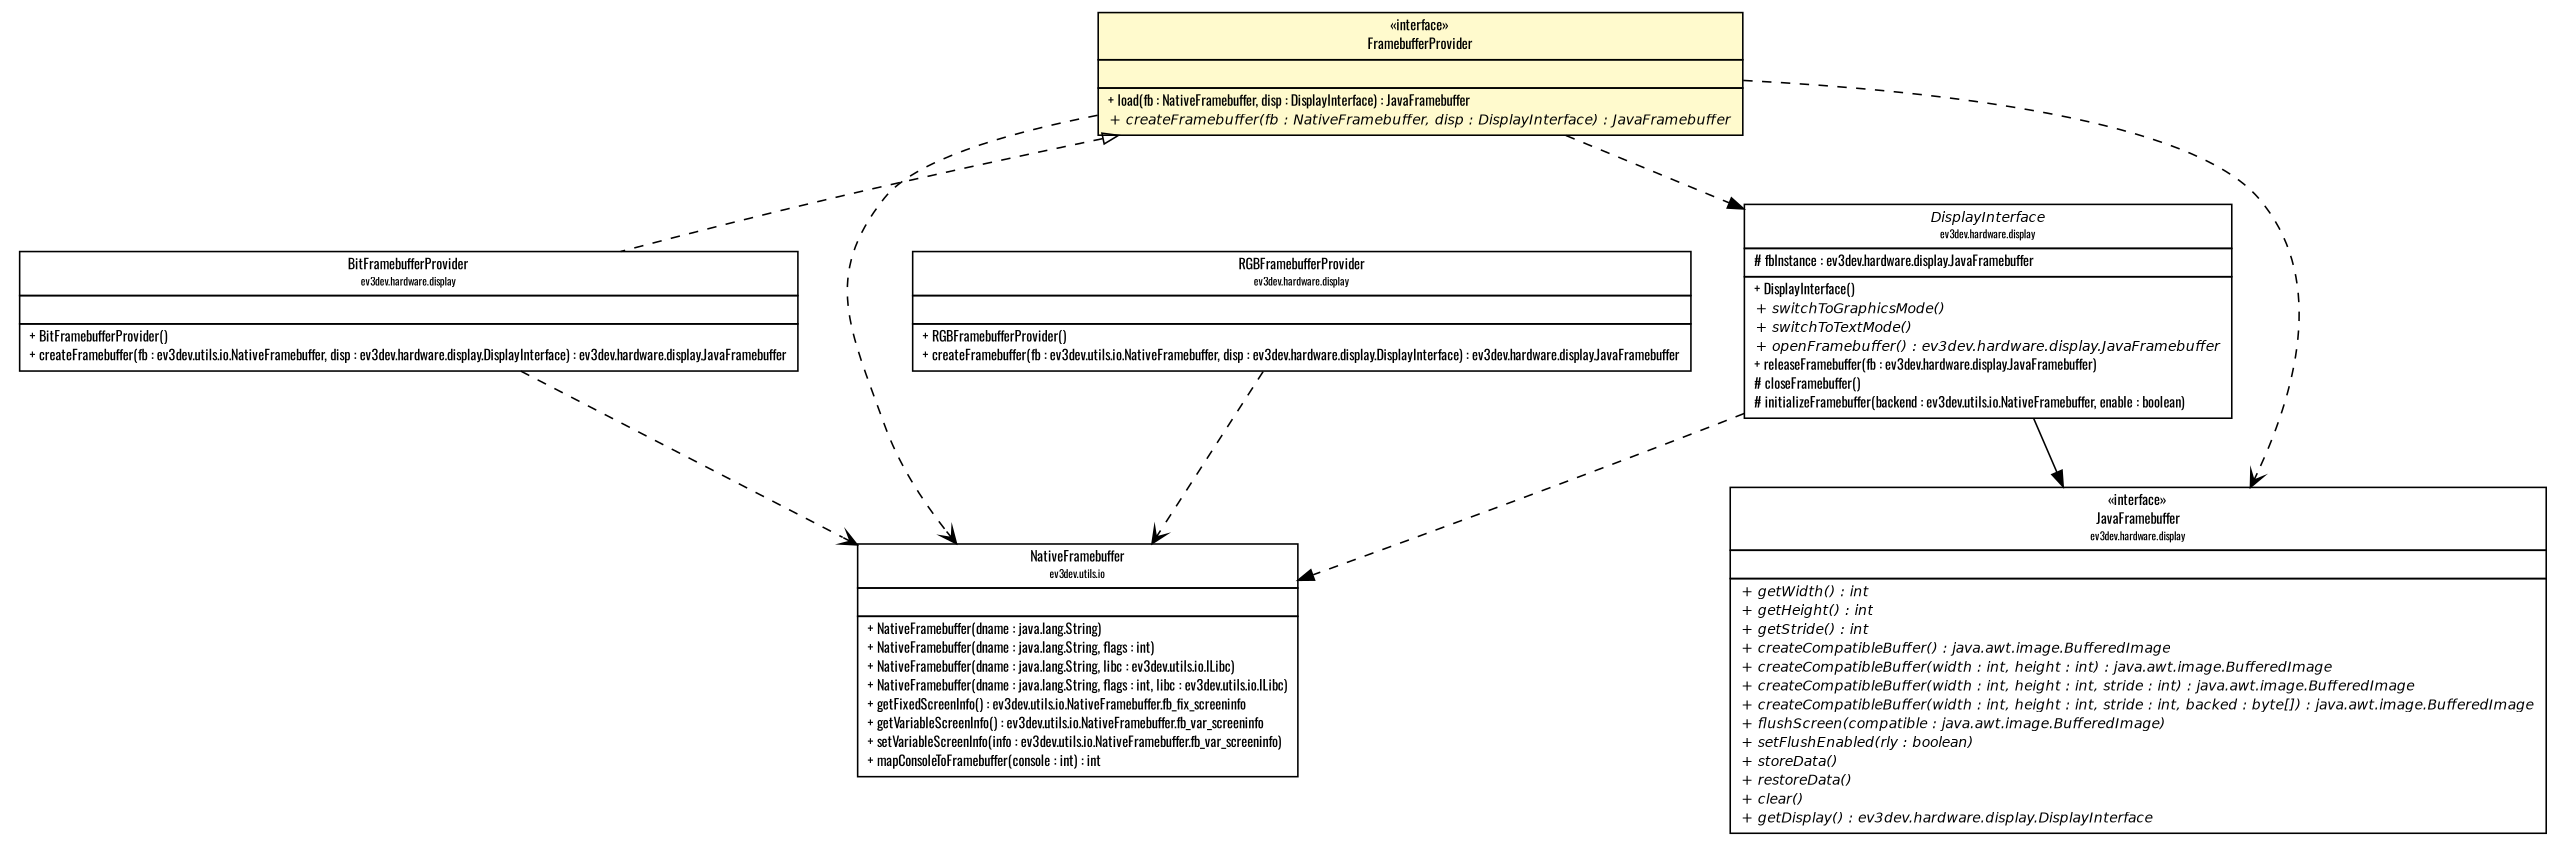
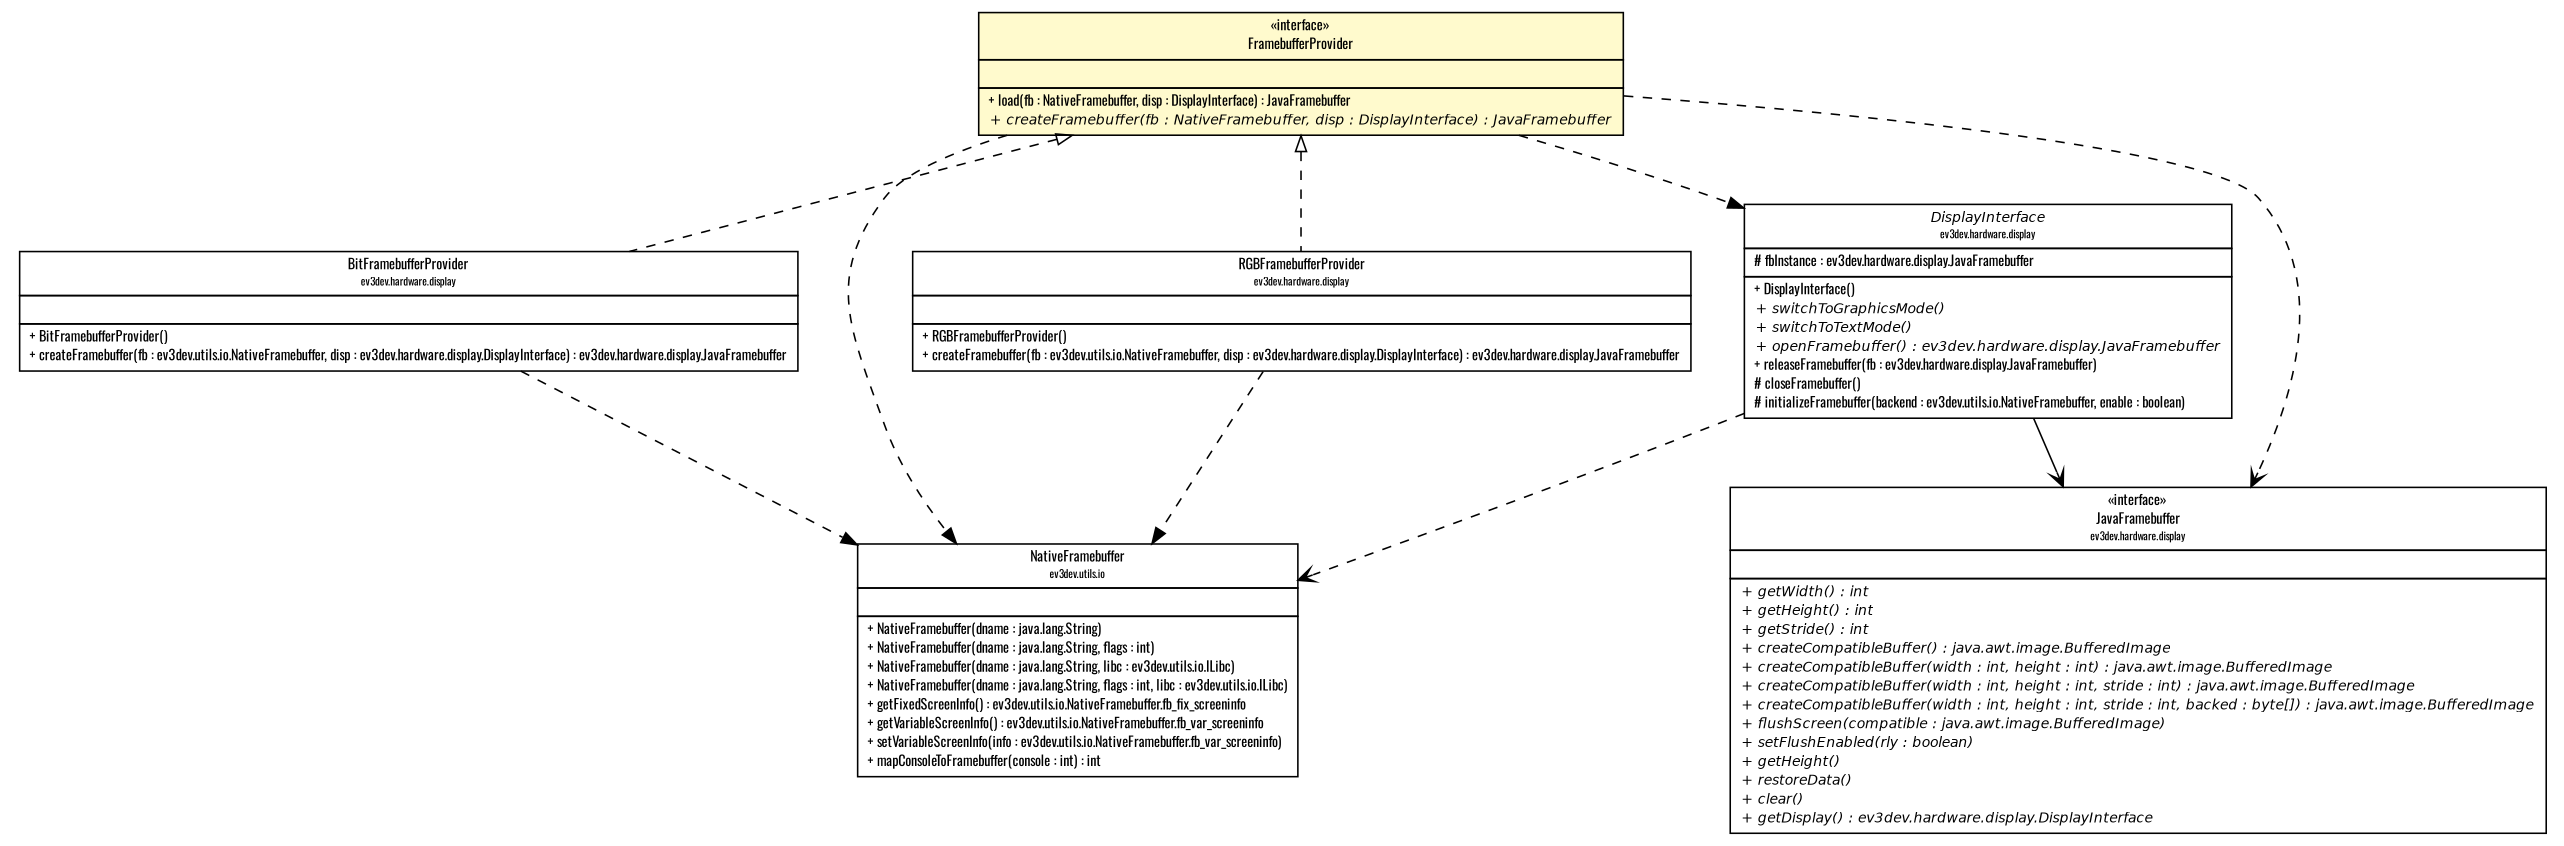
edge "RGBFramebufferProvider" -> "FramebufferProvider": added
edge "FramebufferProvider" -> "NativeFramebuffer": arrowhead open -> normal
edge "DisplayInterface" -> "JavaFramebuffer": arrowhead normal -> open
edge "RGBFramebufferProvider" -> "NativeFramebuffer": arrowhead open -> normal
edge "BitFramebufferProvider" -> "NativeFramebuffer": arrowhead open -> normal
edge "DisplayInterface" -> "NativeFramebuffer": arrowhead normal -> open
node "JavaFramebuffer": text "+ storeData()" -> "+ getHeight()"
